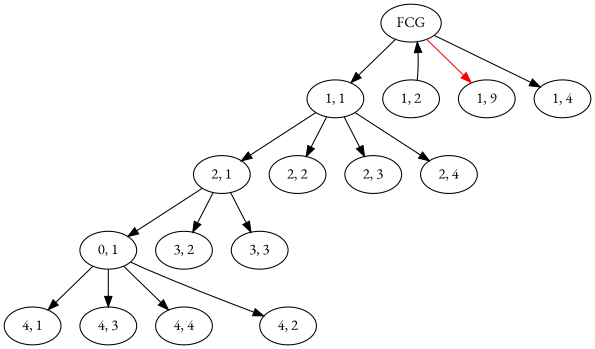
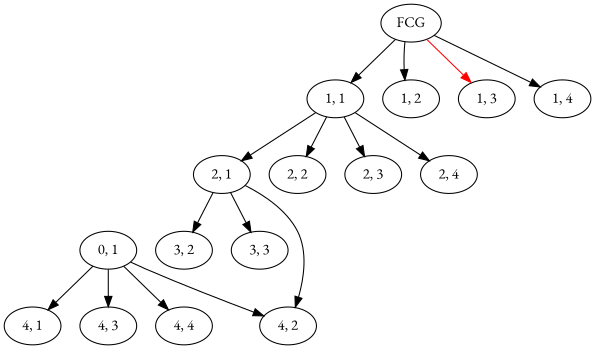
edge "1, 2" -> "FCG": reversed
node "1, 9": label "1, 9" -> "1, 3"
edge "2, 1" -> "0, 1": now "2, 1" -> "4, 2"
